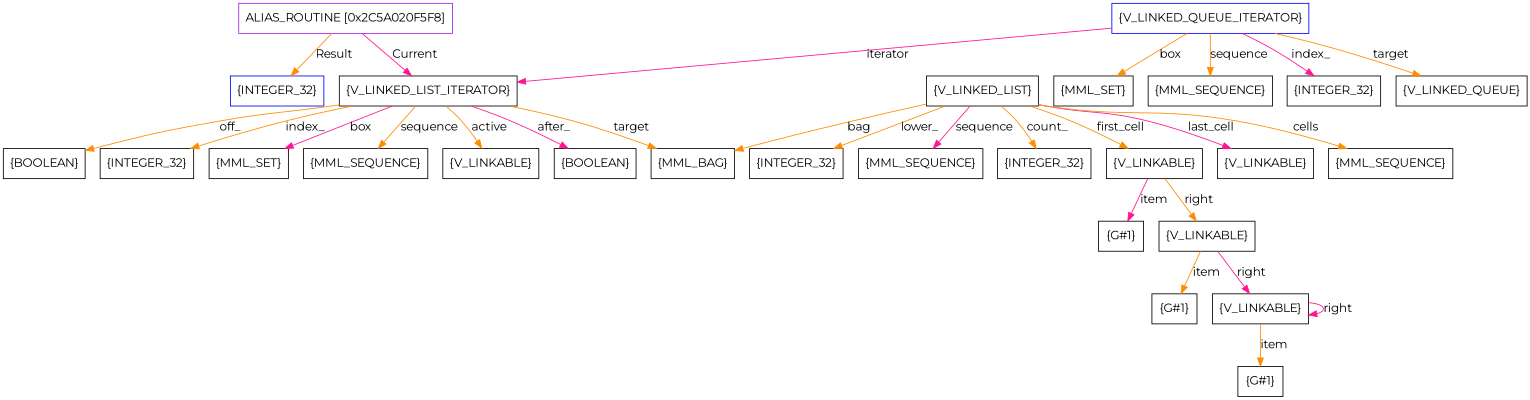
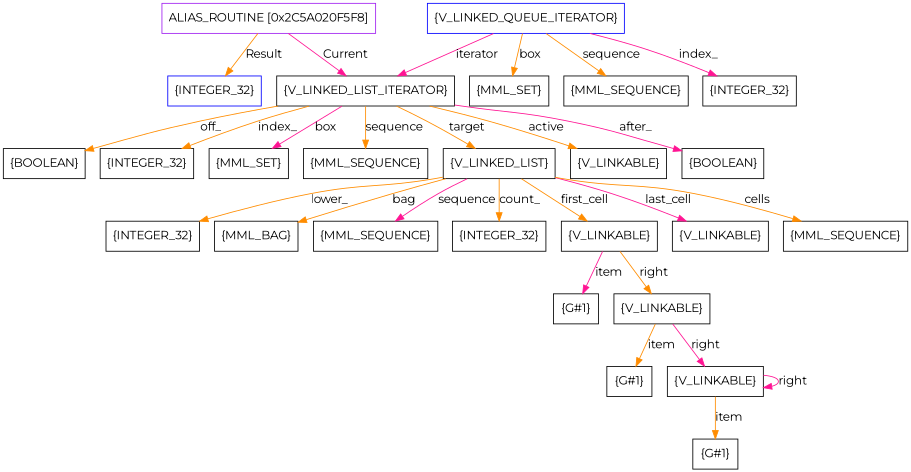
node "{V_LINKED_QUEUE}": removed
edge "{V_LINKED_LIST_ITERATOR}" -> "{MML_BAG}": now "{V_LINKED_LIST_ITERATOR}" -> "{V_LINKED_LIST}"
